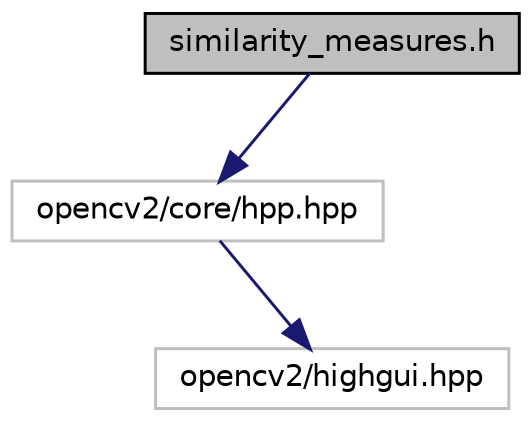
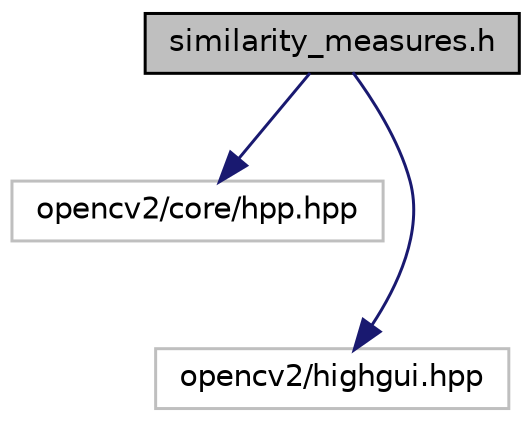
edge "opencv2/core/hpp.hpp" -> "opencv2/highgui.hpp": now "similarity_measures.h" -> "opencv2/highgui.hpp"
